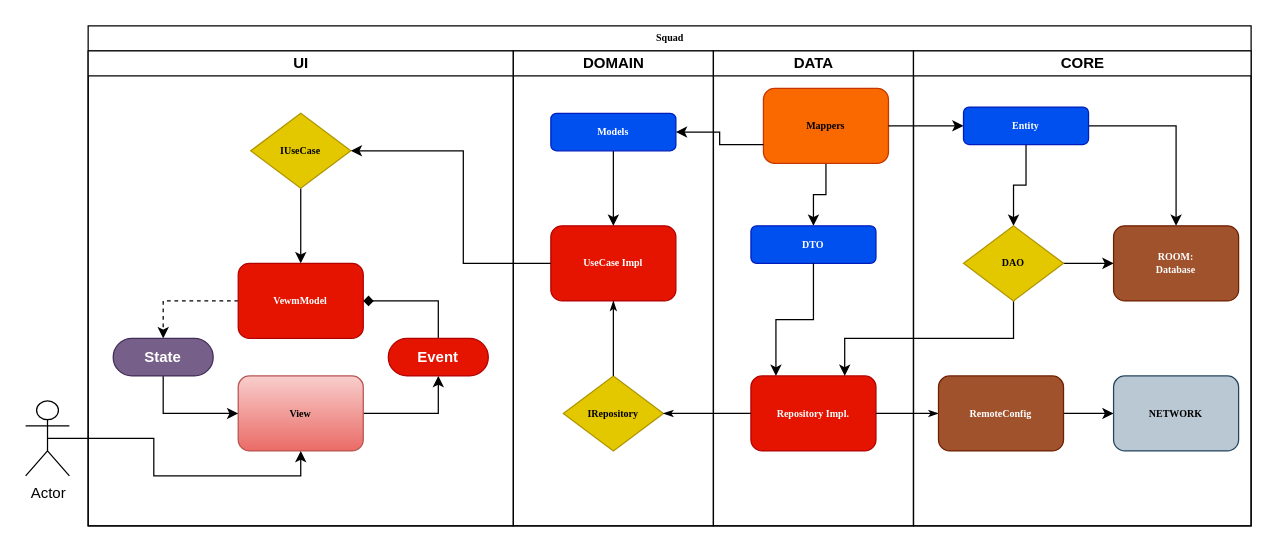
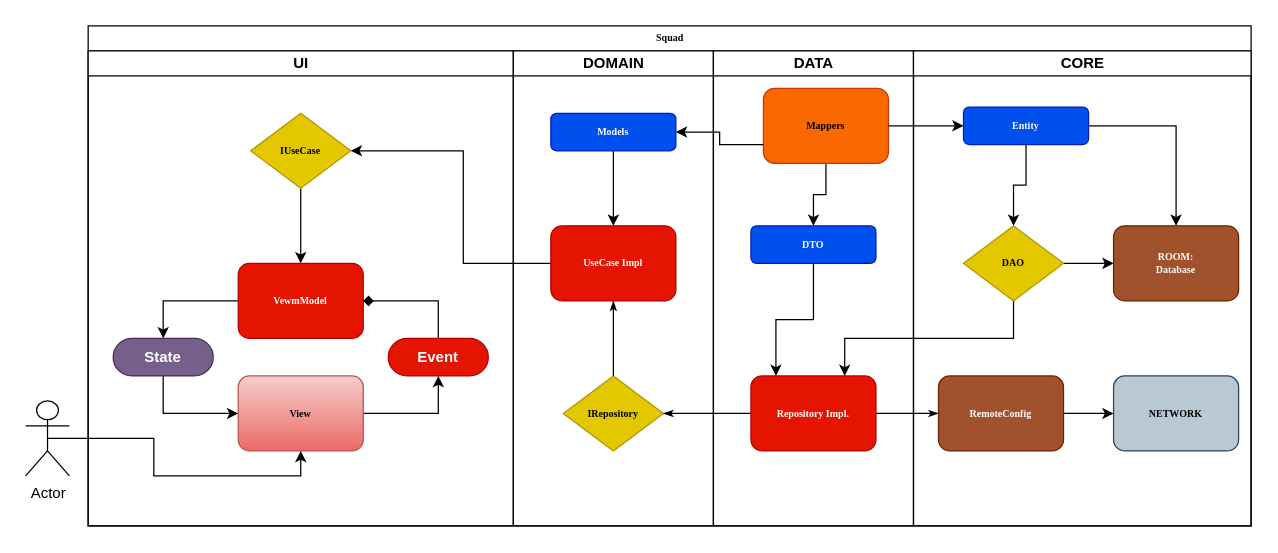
edge "VewmModel" -> "State": style dashed -> solid
